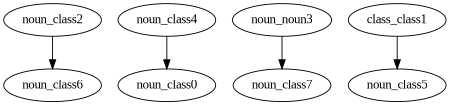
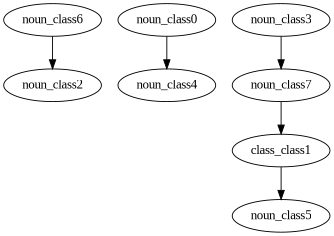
node "noun_noun3": label "noun_noun3" -> "noun_class3"
edge "noun_class2" -> "noun_class6": reversed
edge "noun_class4" -> "noun_class0": reversed
edge "noun_class7" -> "class_class1": added
